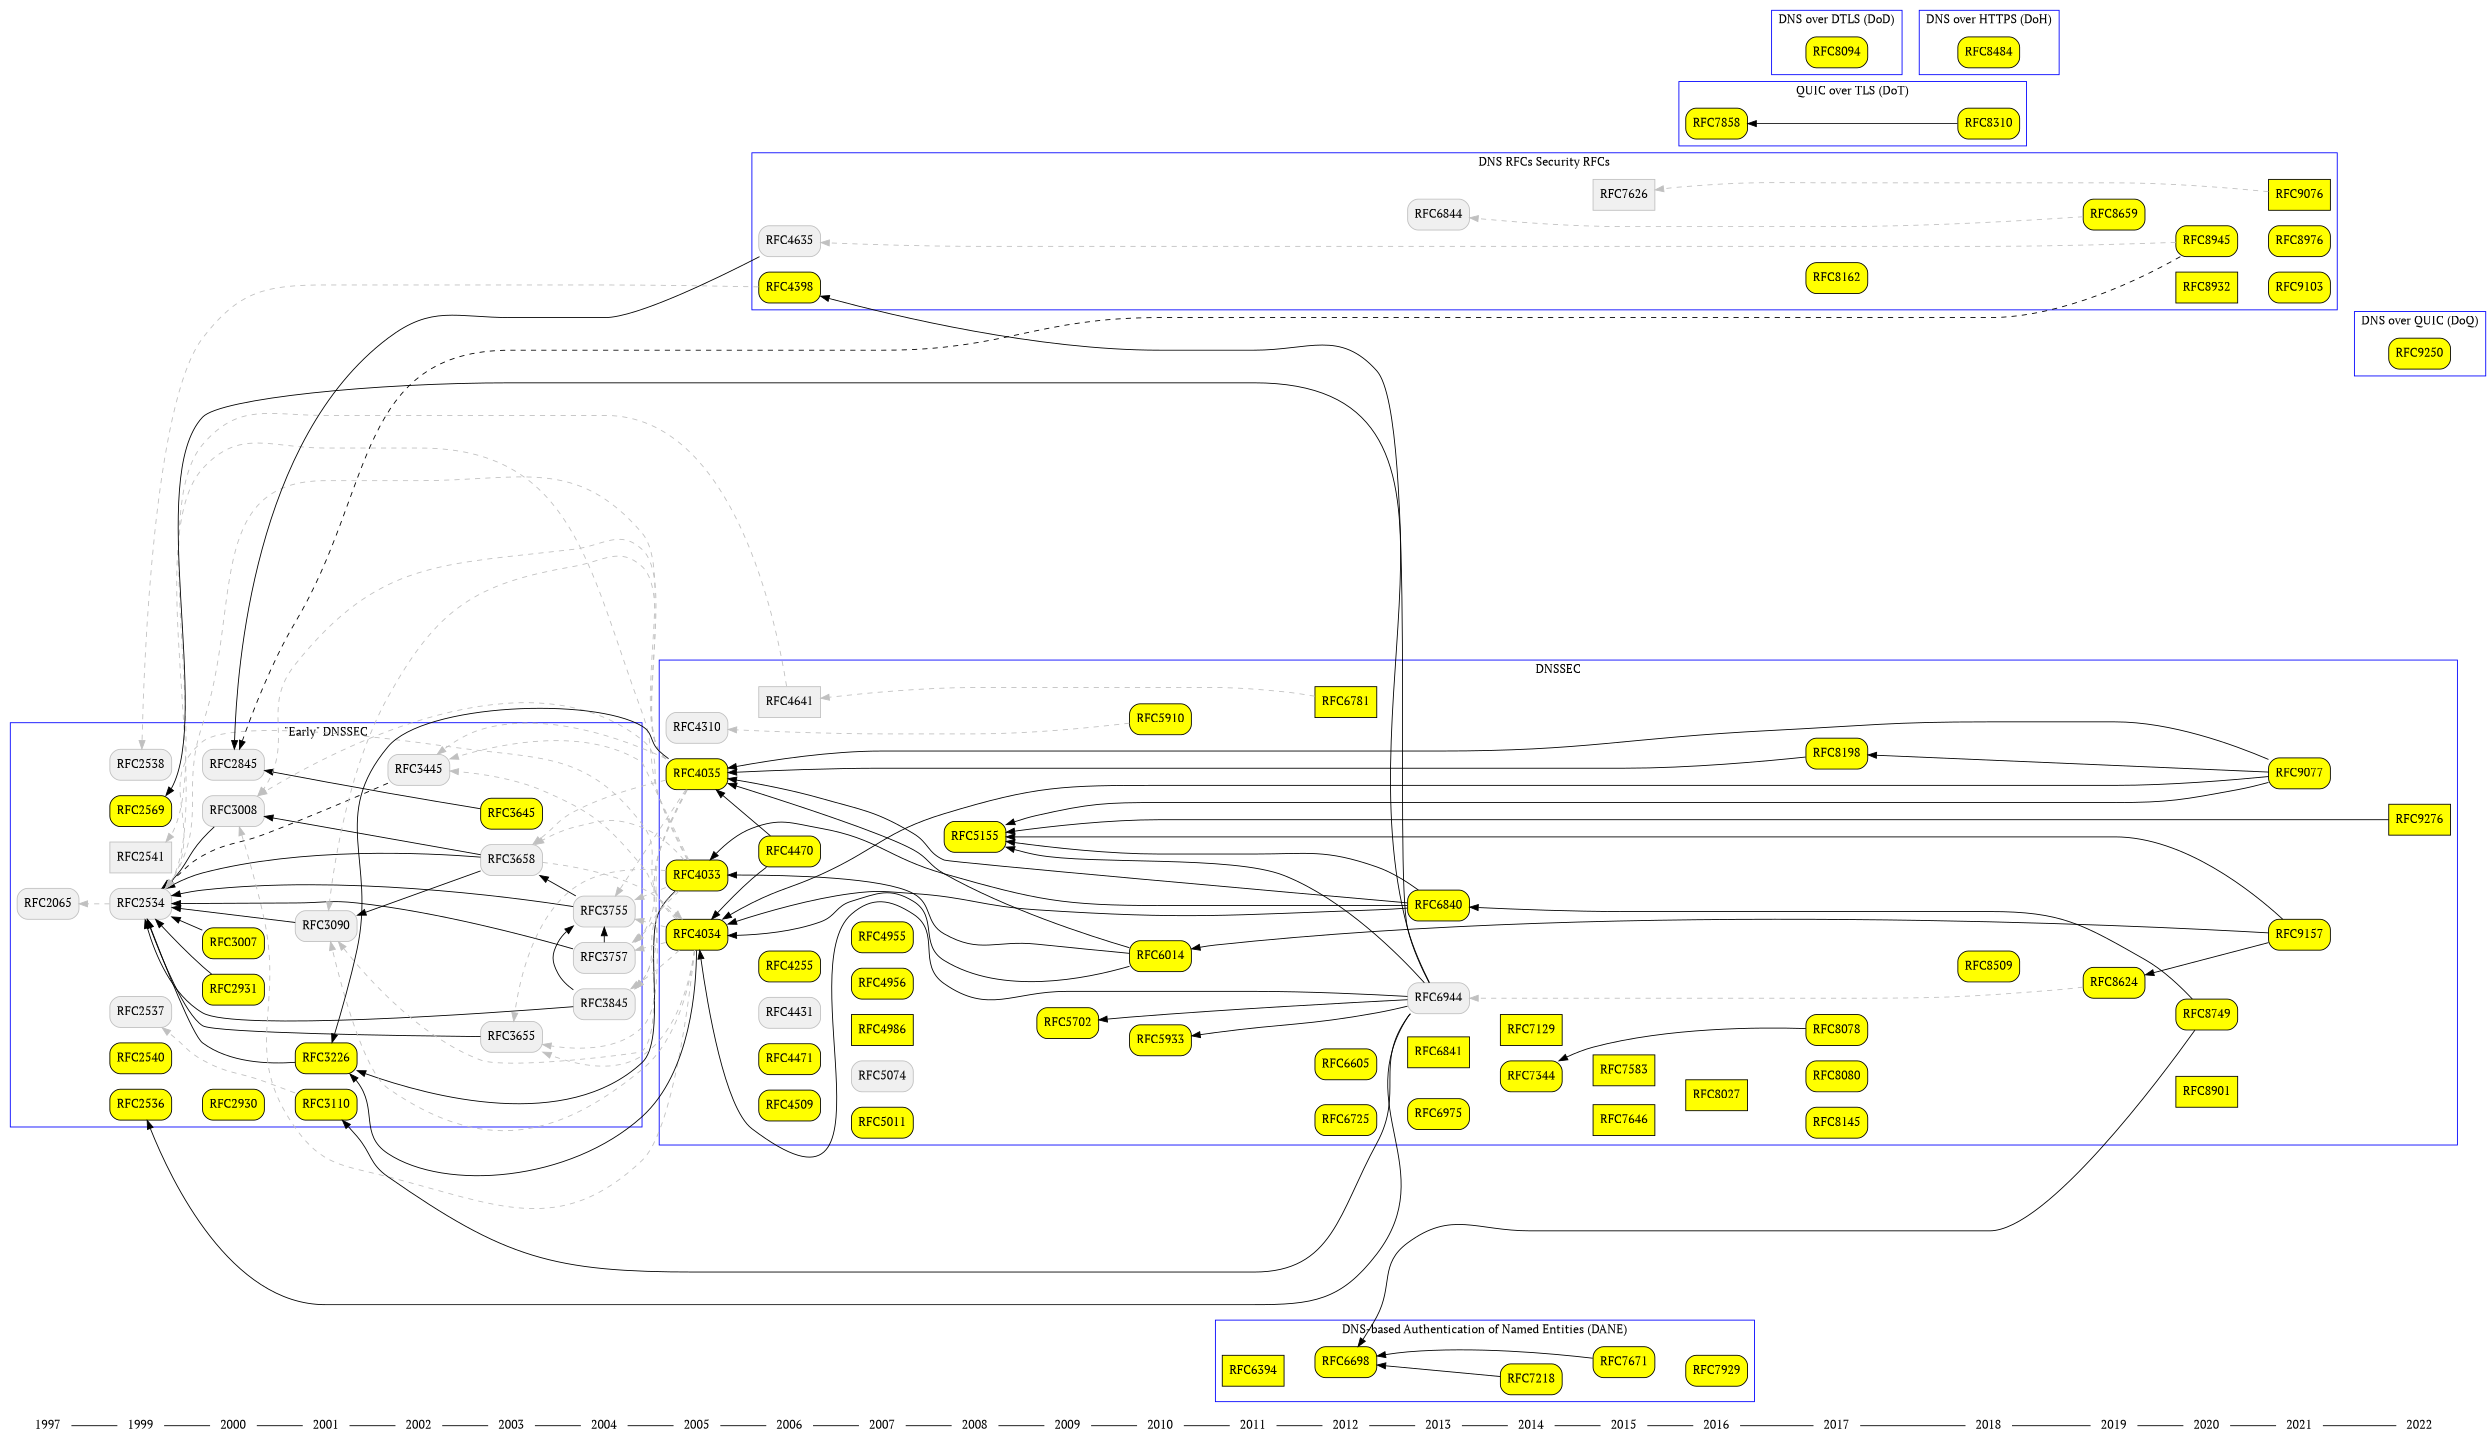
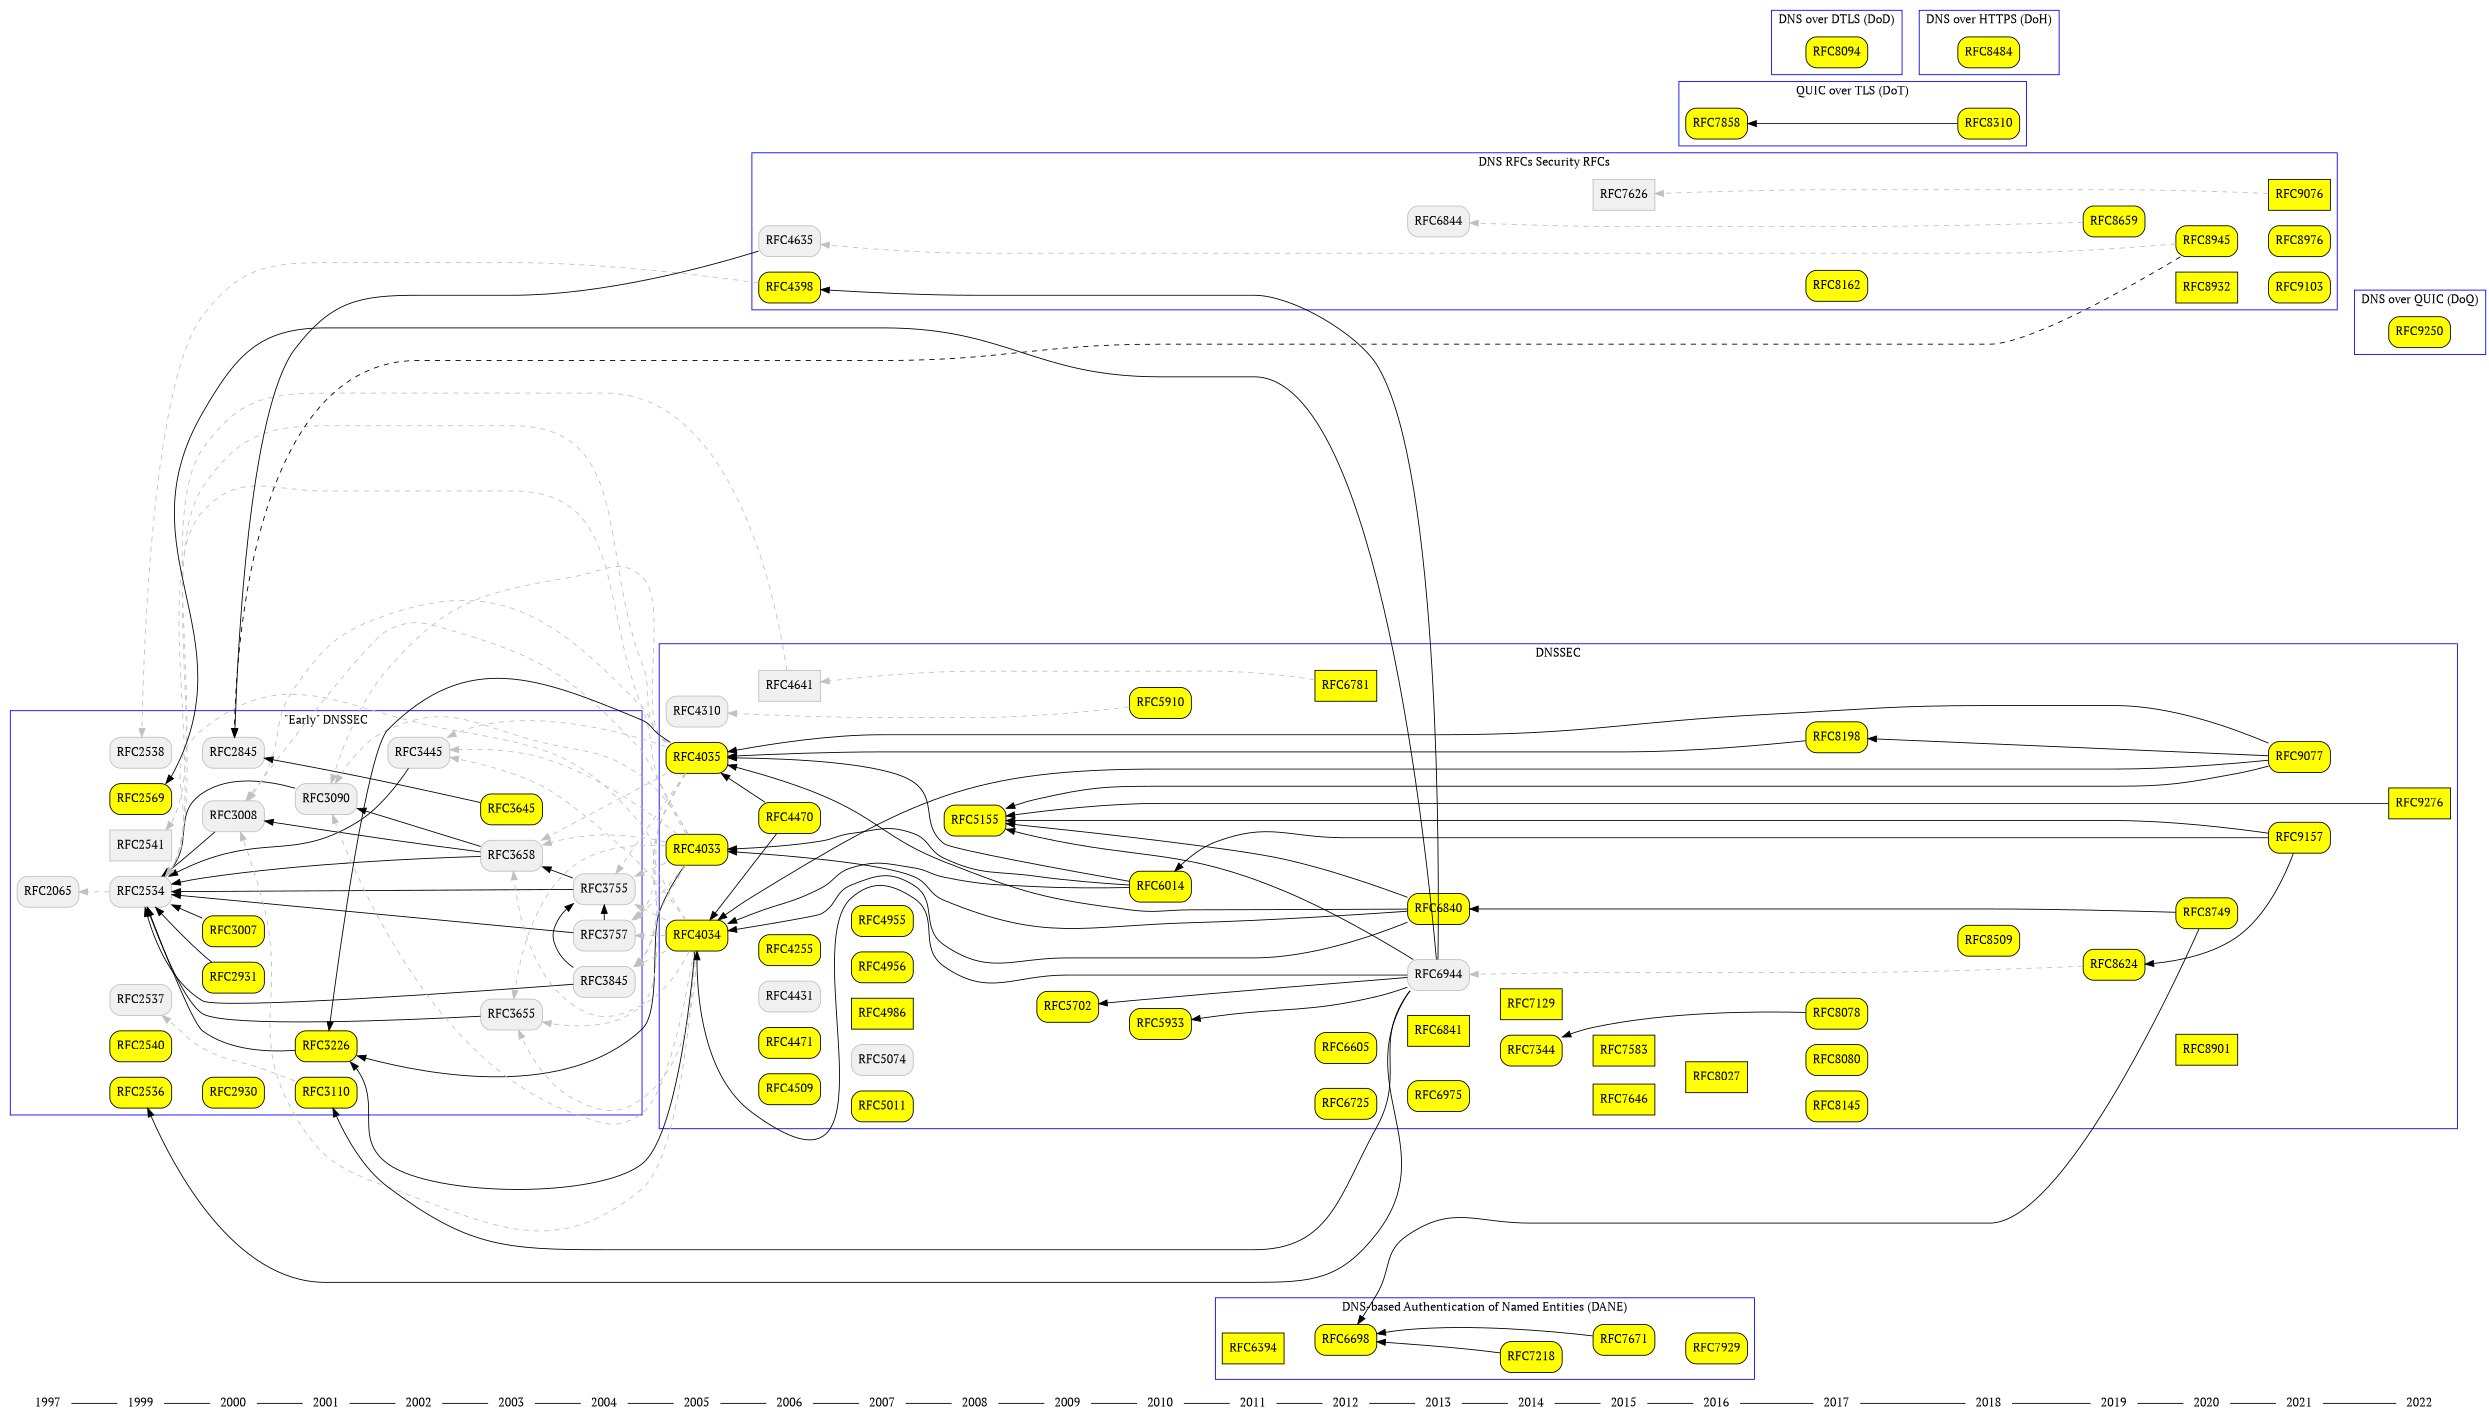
edge "RFC3445" -> "RFC2534": style dashed -> solid
edge "RFC3658" -> "RFC4034": reversed
